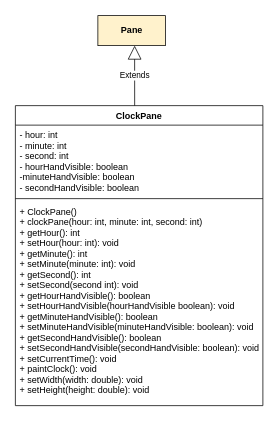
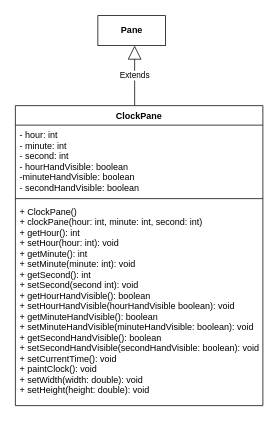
node "Pane": fillcolor #fff2cc -> #ffffff
